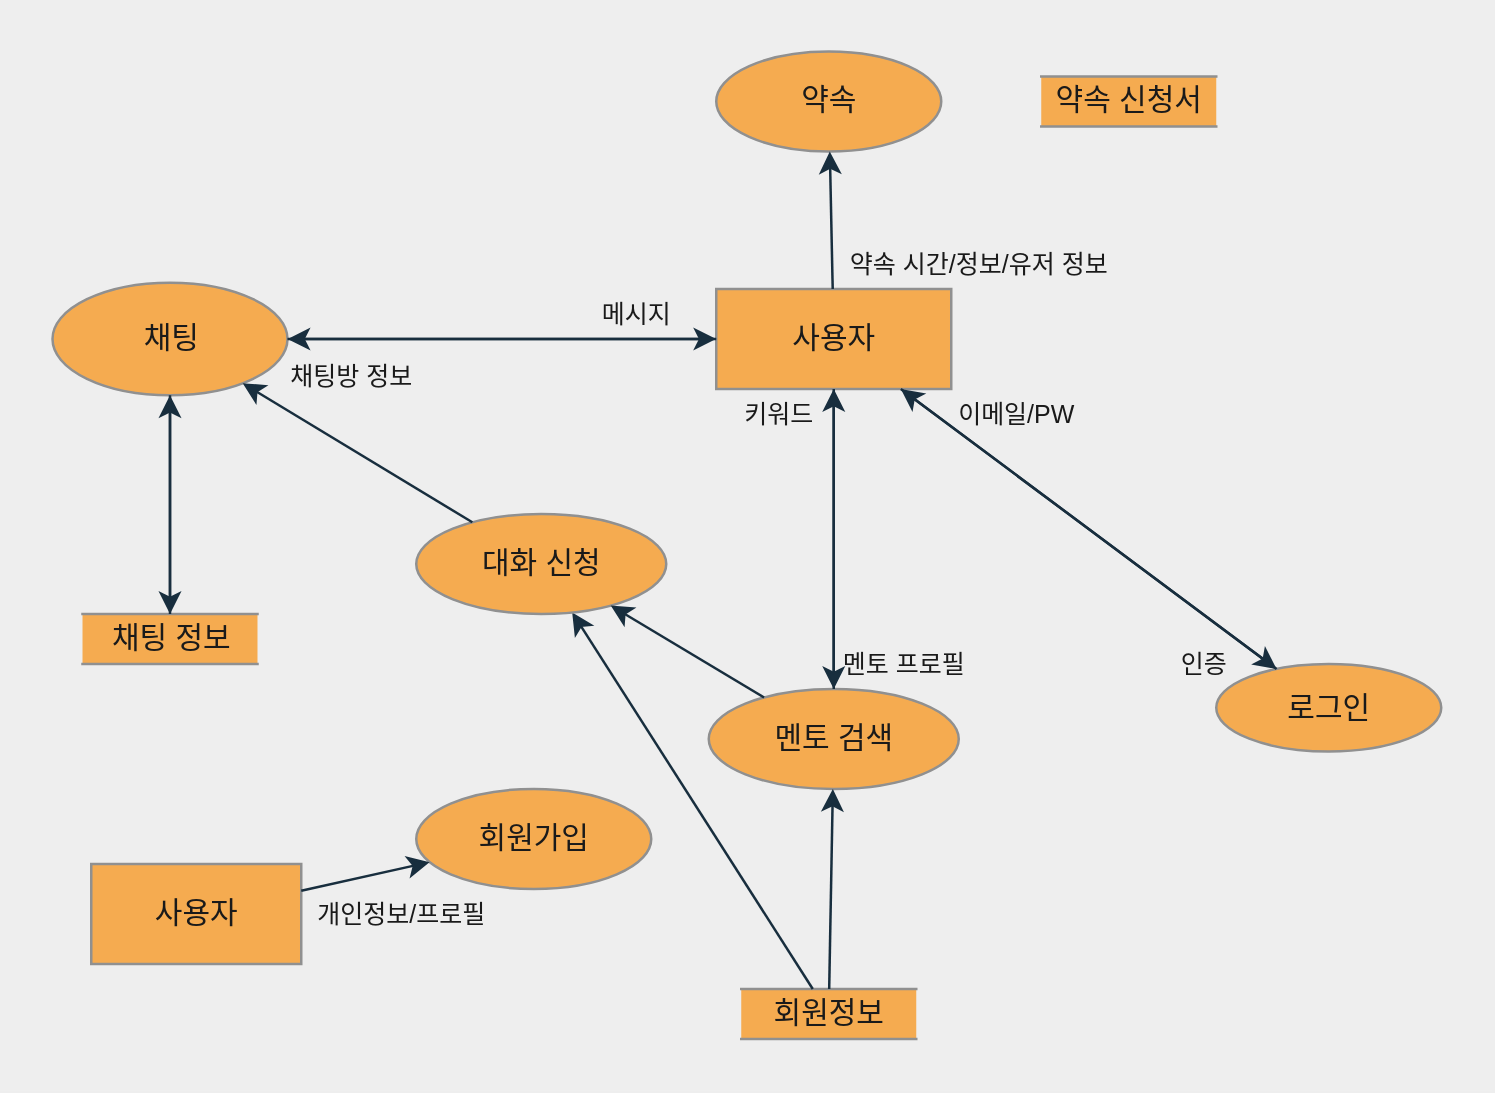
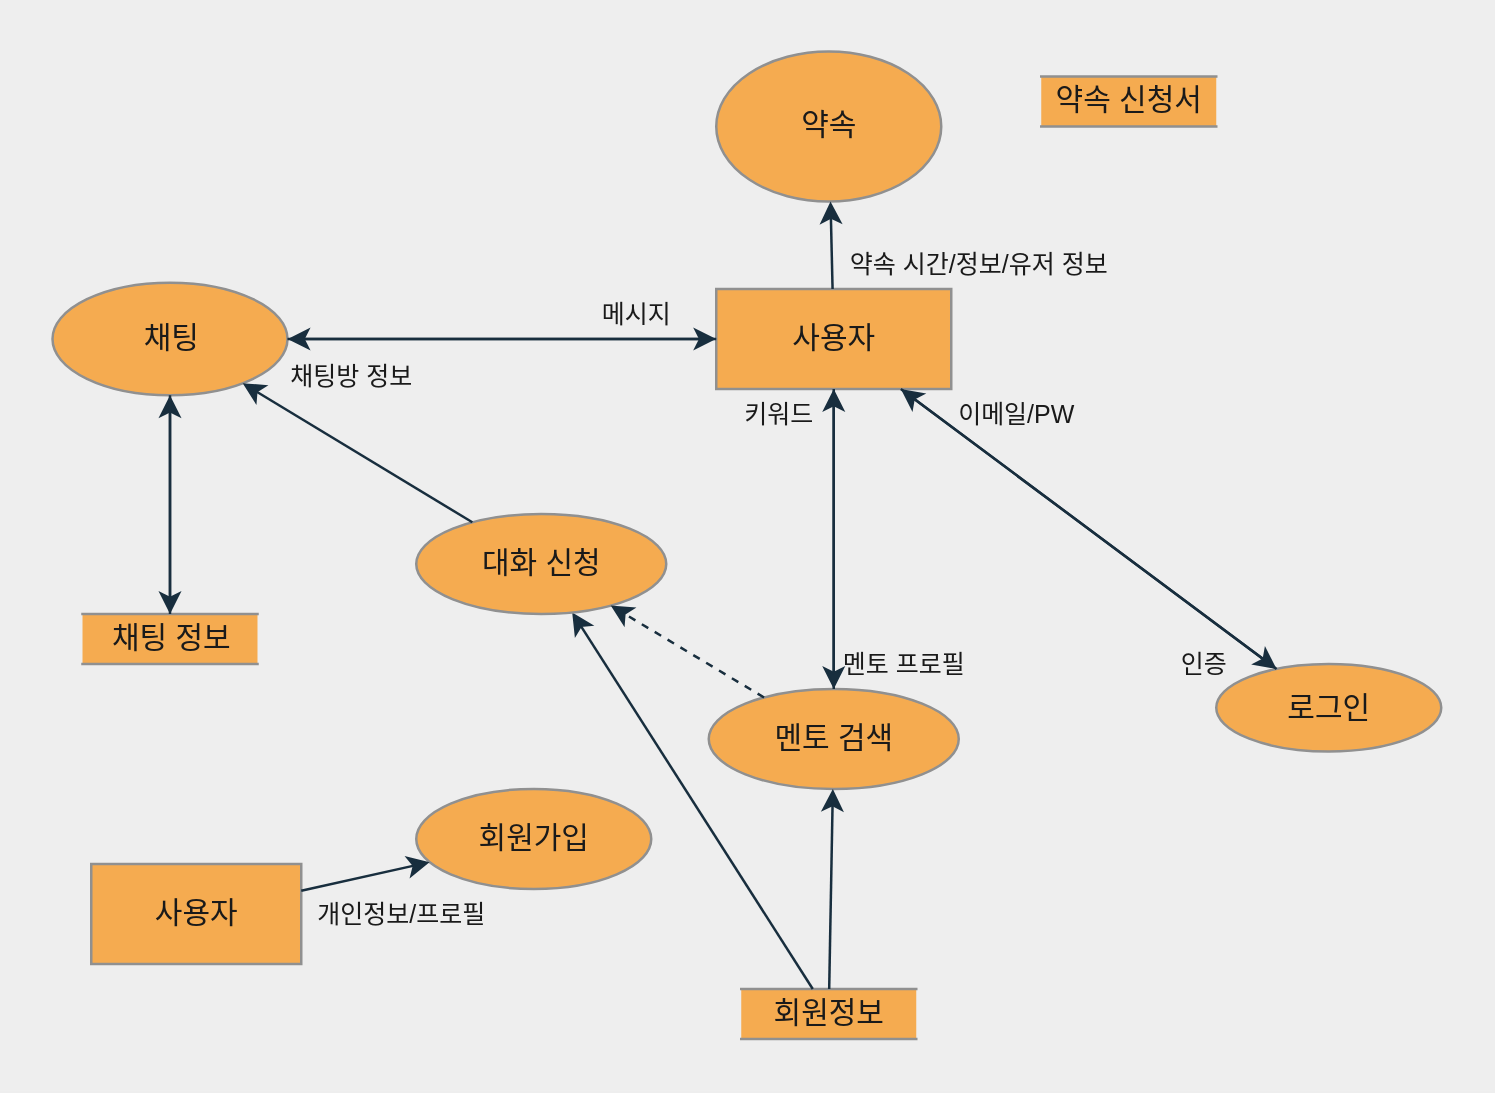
node "약속": size 225x100 -> 225x150
edge "멘토 검색" -> "대화 신청": style solid -> dashed
